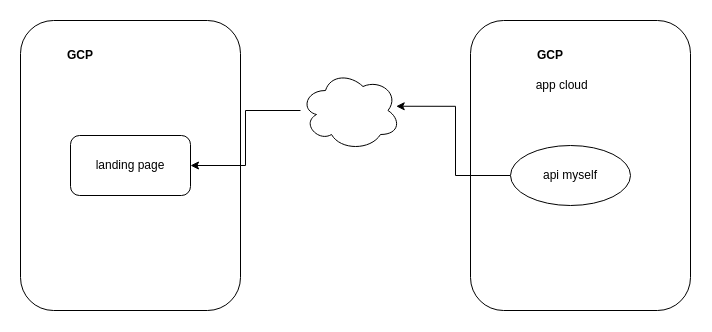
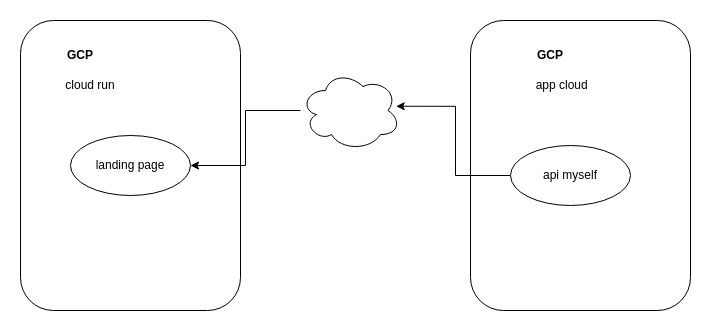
node "cloud run": added
node "landing page": shape rounded rectangle -> ellipse
